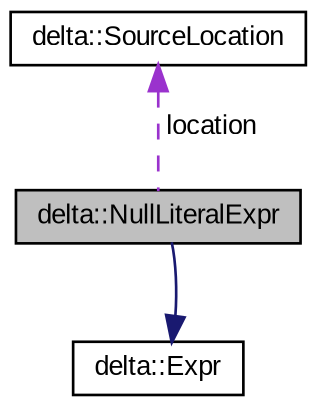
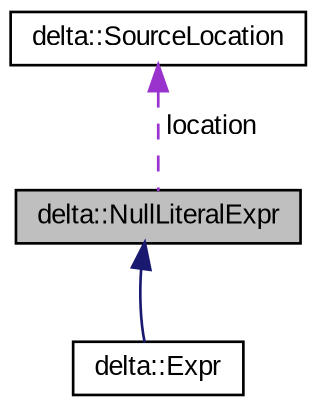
edge "delta::NullLiteralExpr" -> "delta::Expr": reversed
